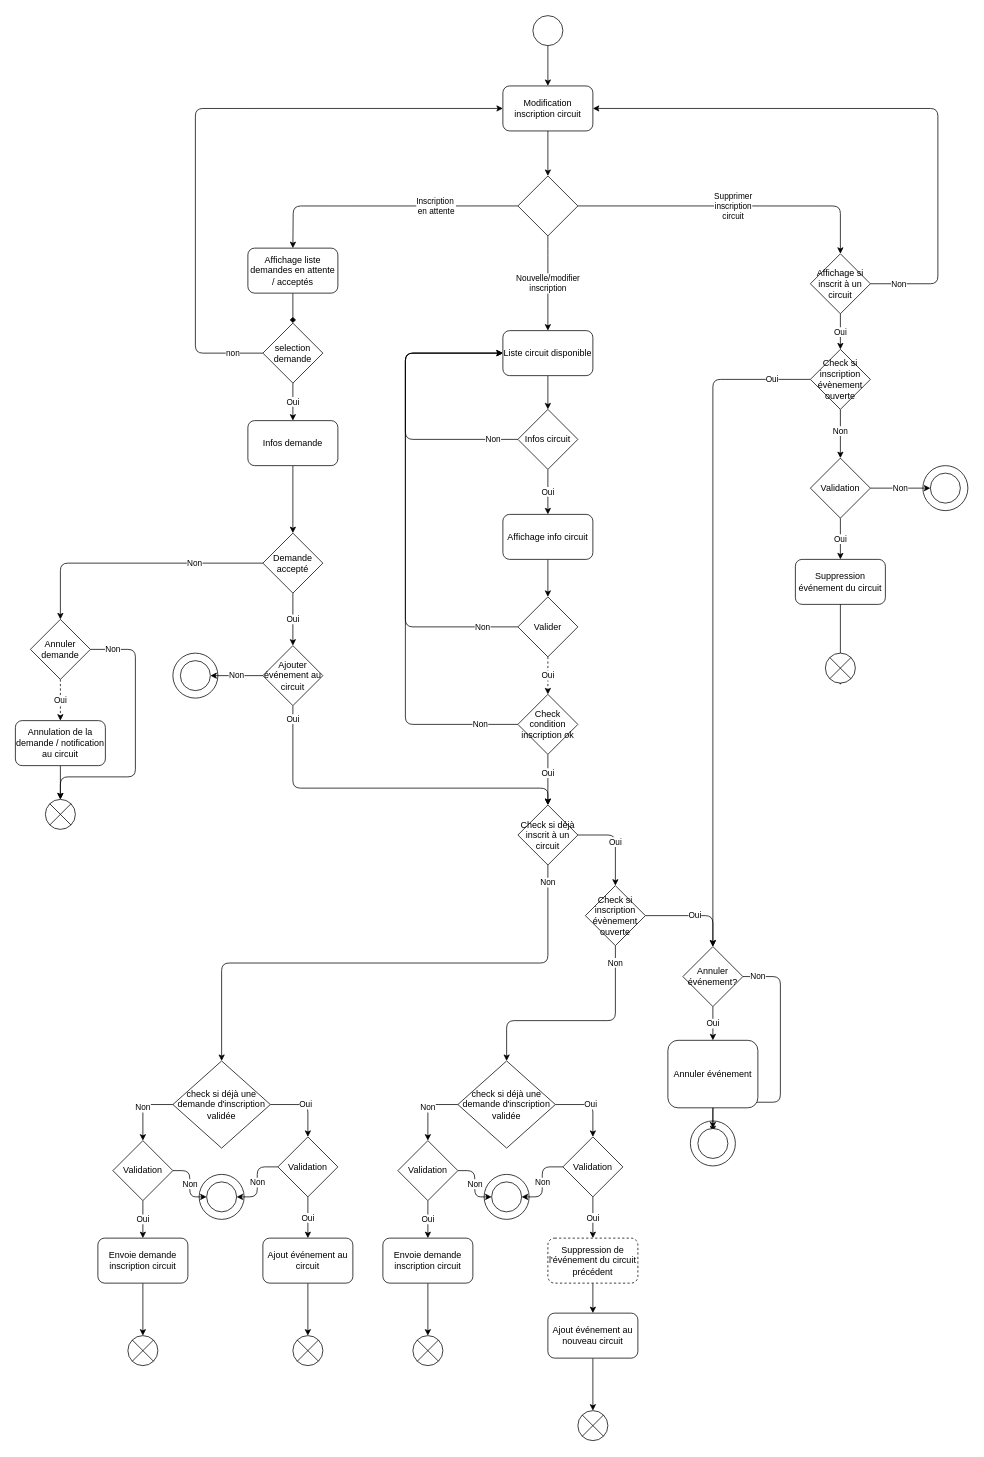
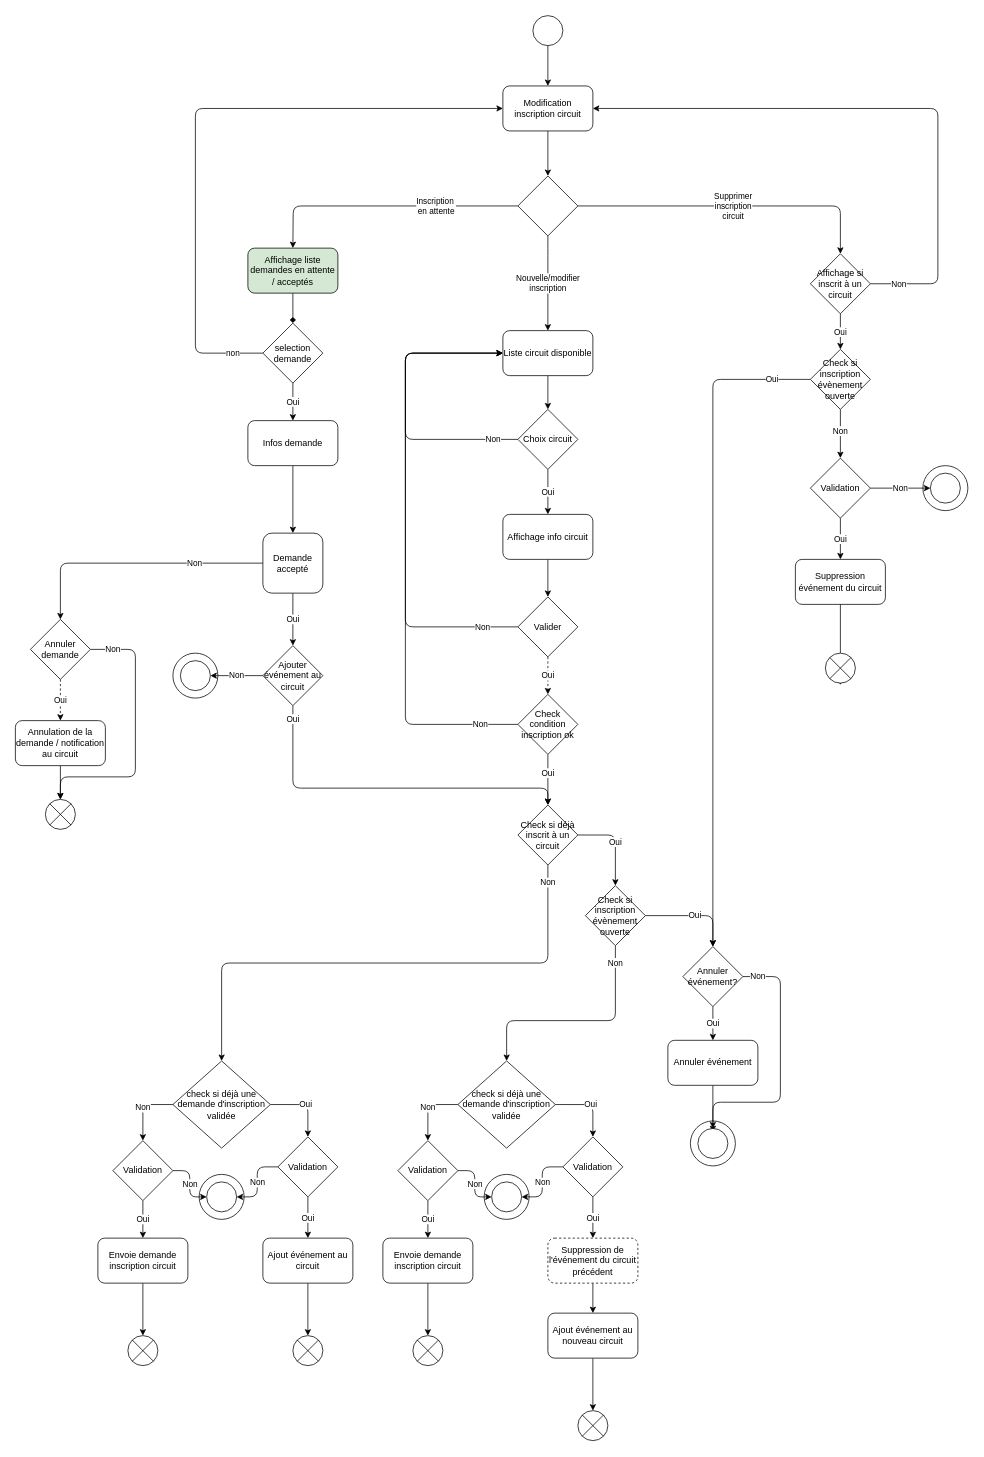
node "Affichage liste demandes en attente / acceptés": fillcolor #ffffff -> #d5e8d4
node "Infos circuit": label "Infos circuit" -> "Choix circuit"
node "Demande accepté": shape diamond -> rounded rectangle
node "Annuler événement": size 90x68 -> 90x45
